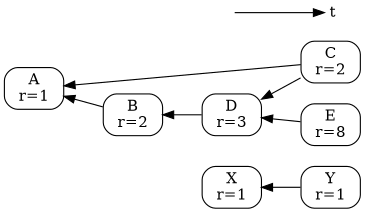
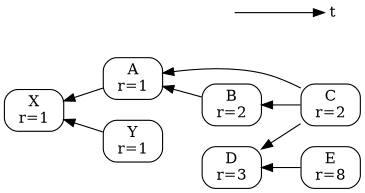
edge "A r=1" -> "X r=1": added
edge "D r=3" -> "B r=2": now "C r=2" -> "B r=2"
